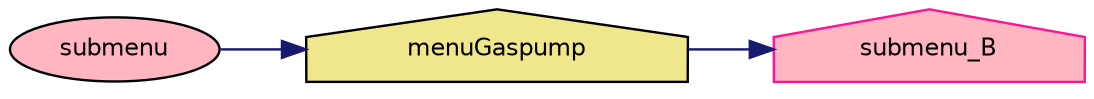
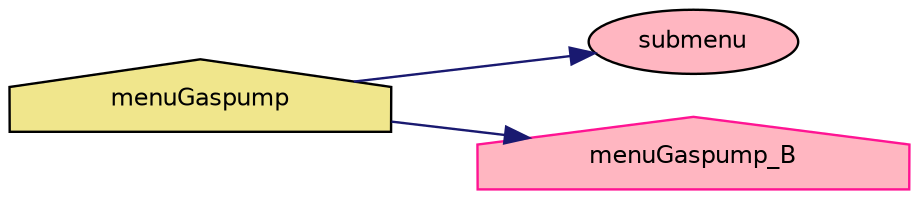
edge "submenu" -> "menuGaspump": reversed
node "submenu_B": label "submenu_B" -> "menuGaspump_B"
